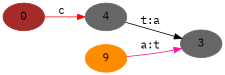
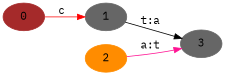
node "4": label "4" -> "1"
node "9": label "9" -> "2"
